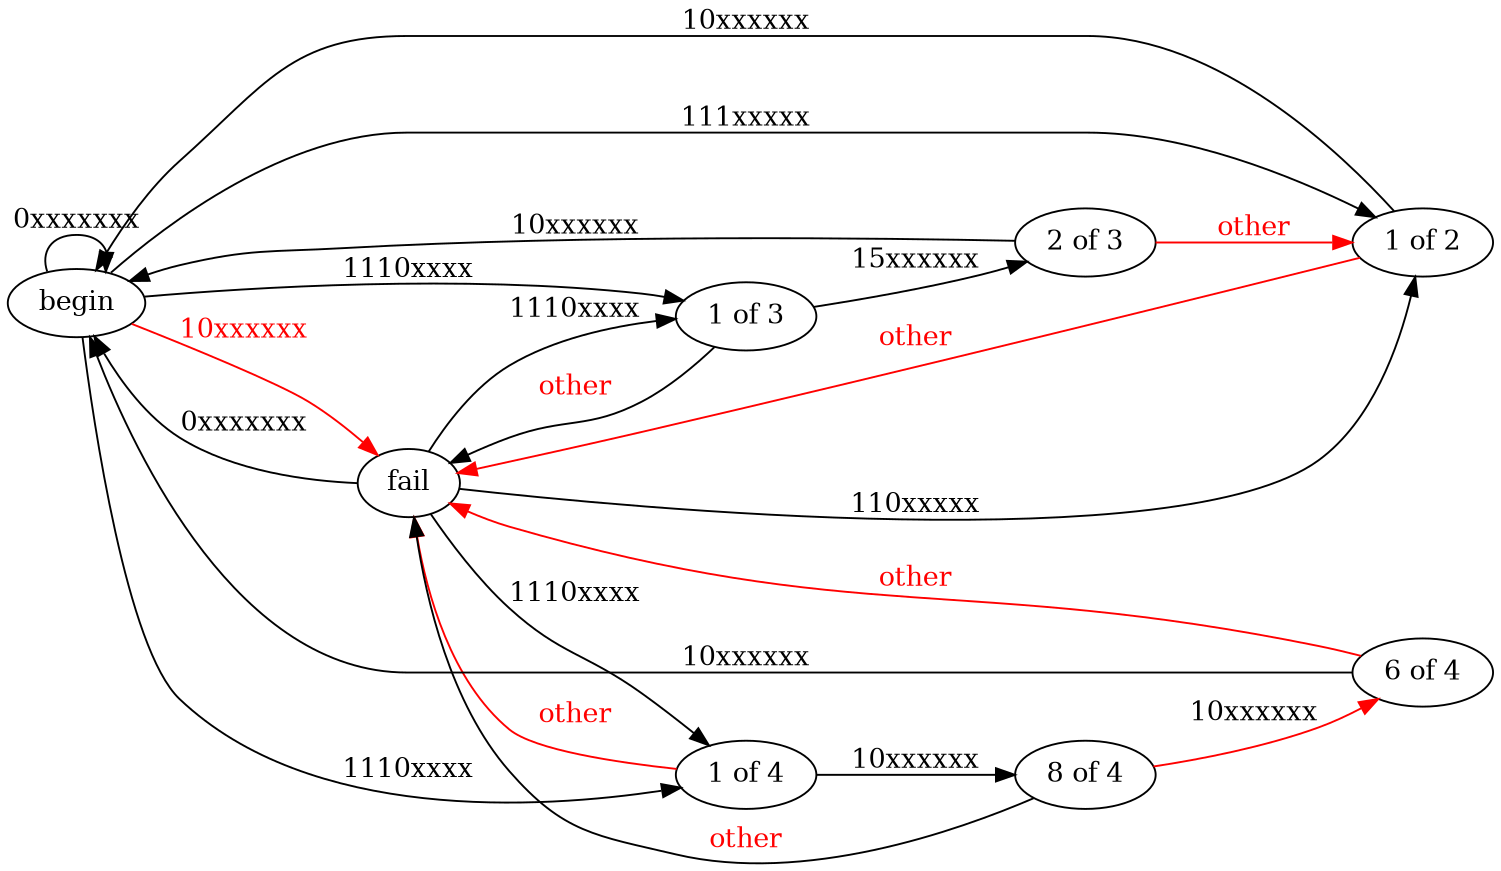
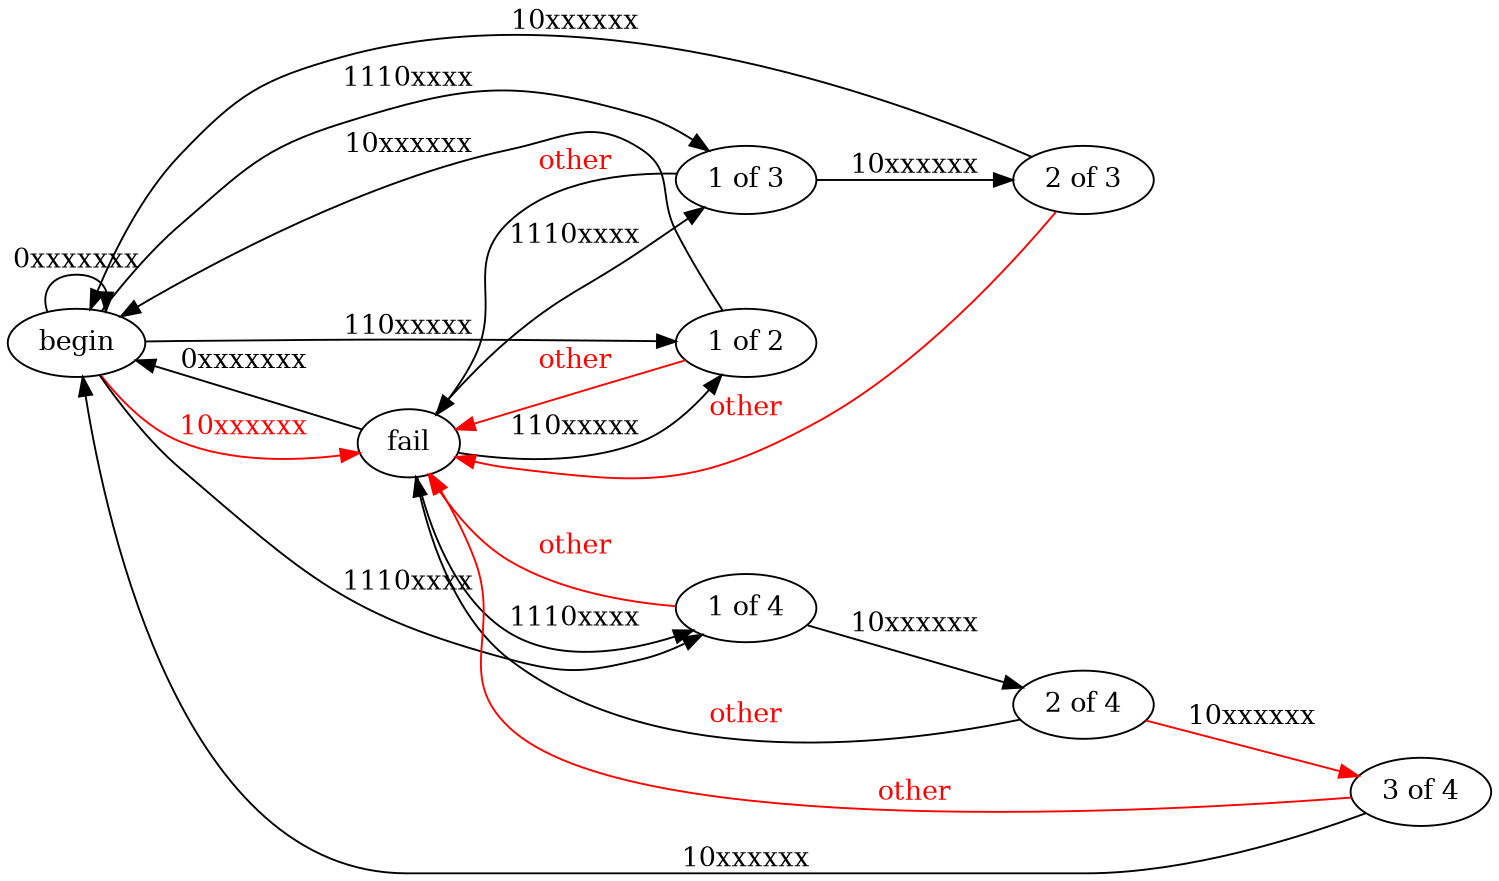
edge "begin" -> "1 of 2": label "111xxxxx" -> "110xxxxx"
edge "2 of 3" -> "1 of 2": now "2 of 3" -> "fail"
edge "1 of 3" -> "2 of 3": label "15xxxxxx" -> "10xxxxxx"
node "6 of 4": label "6 of 4" -> "3 of 4"
node "8 of 4": label "8 of 4" -> "2 of 4"
